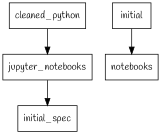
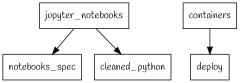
node "initial": label "initial" -> "containers"
edge "cleaned_python" -> "jupyter_notebooks": reversed
node "notebooks": label "notebooks" -> "deploy"
node "initial_spec": label "initial_spec" -> "notebooks_spec"
